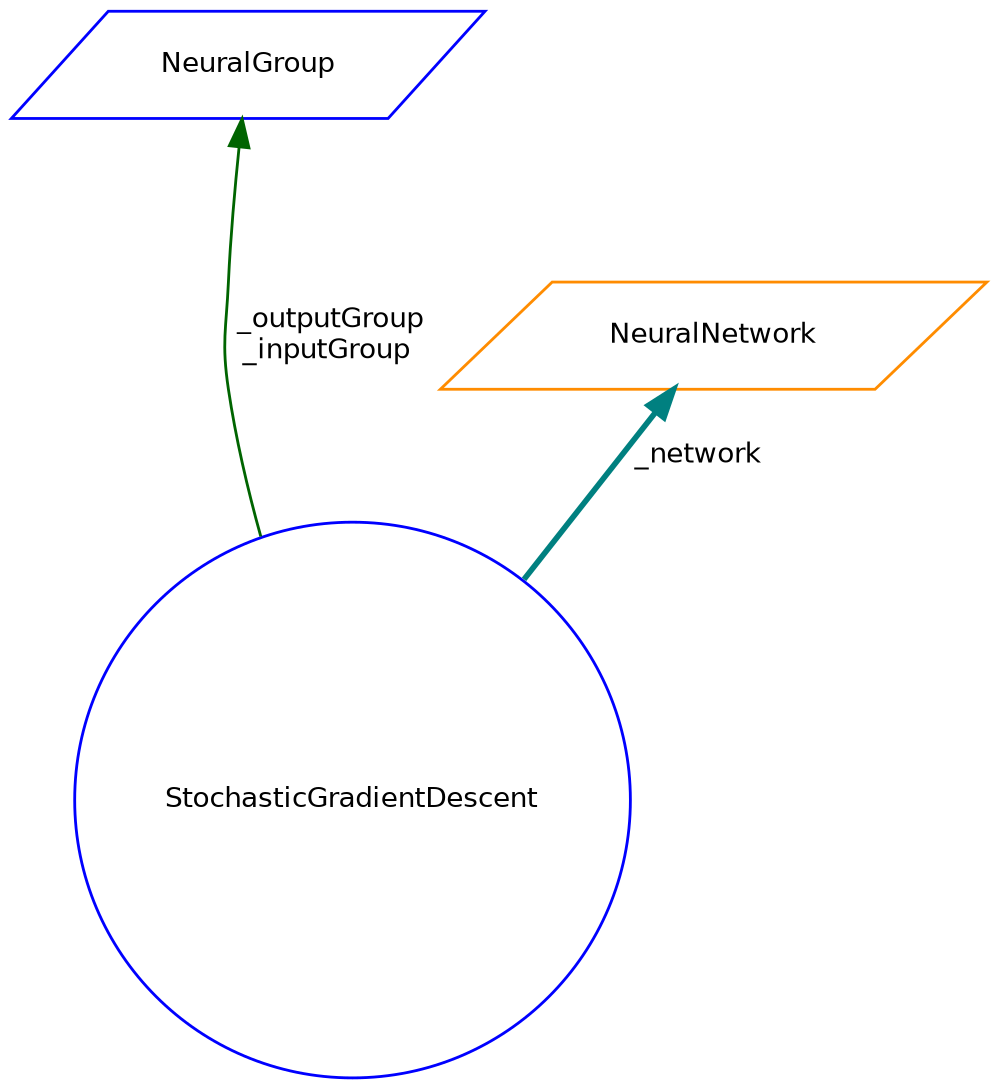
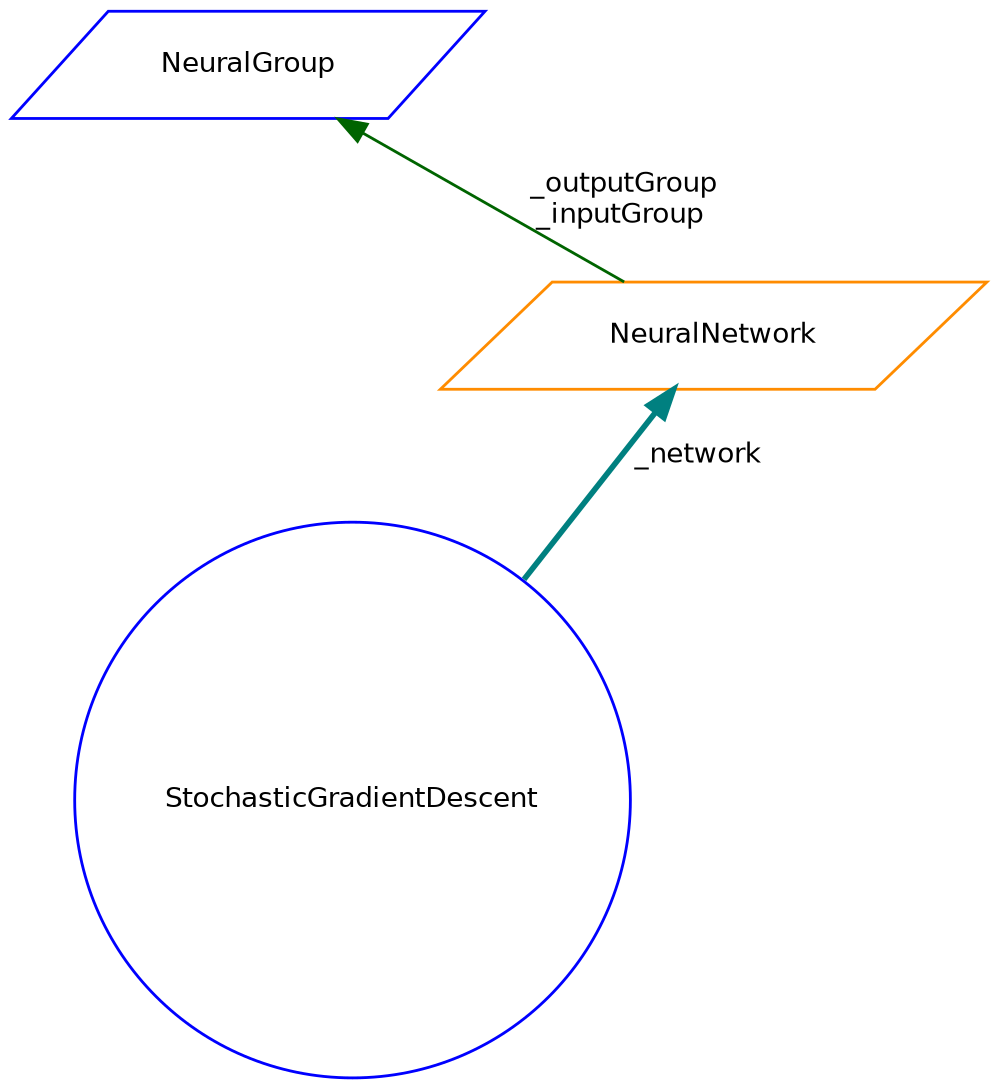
edge "StochasticGradientDescent" -> "NeuralGroup": now "NeuralNetwork" -> "NeuralGroup"
